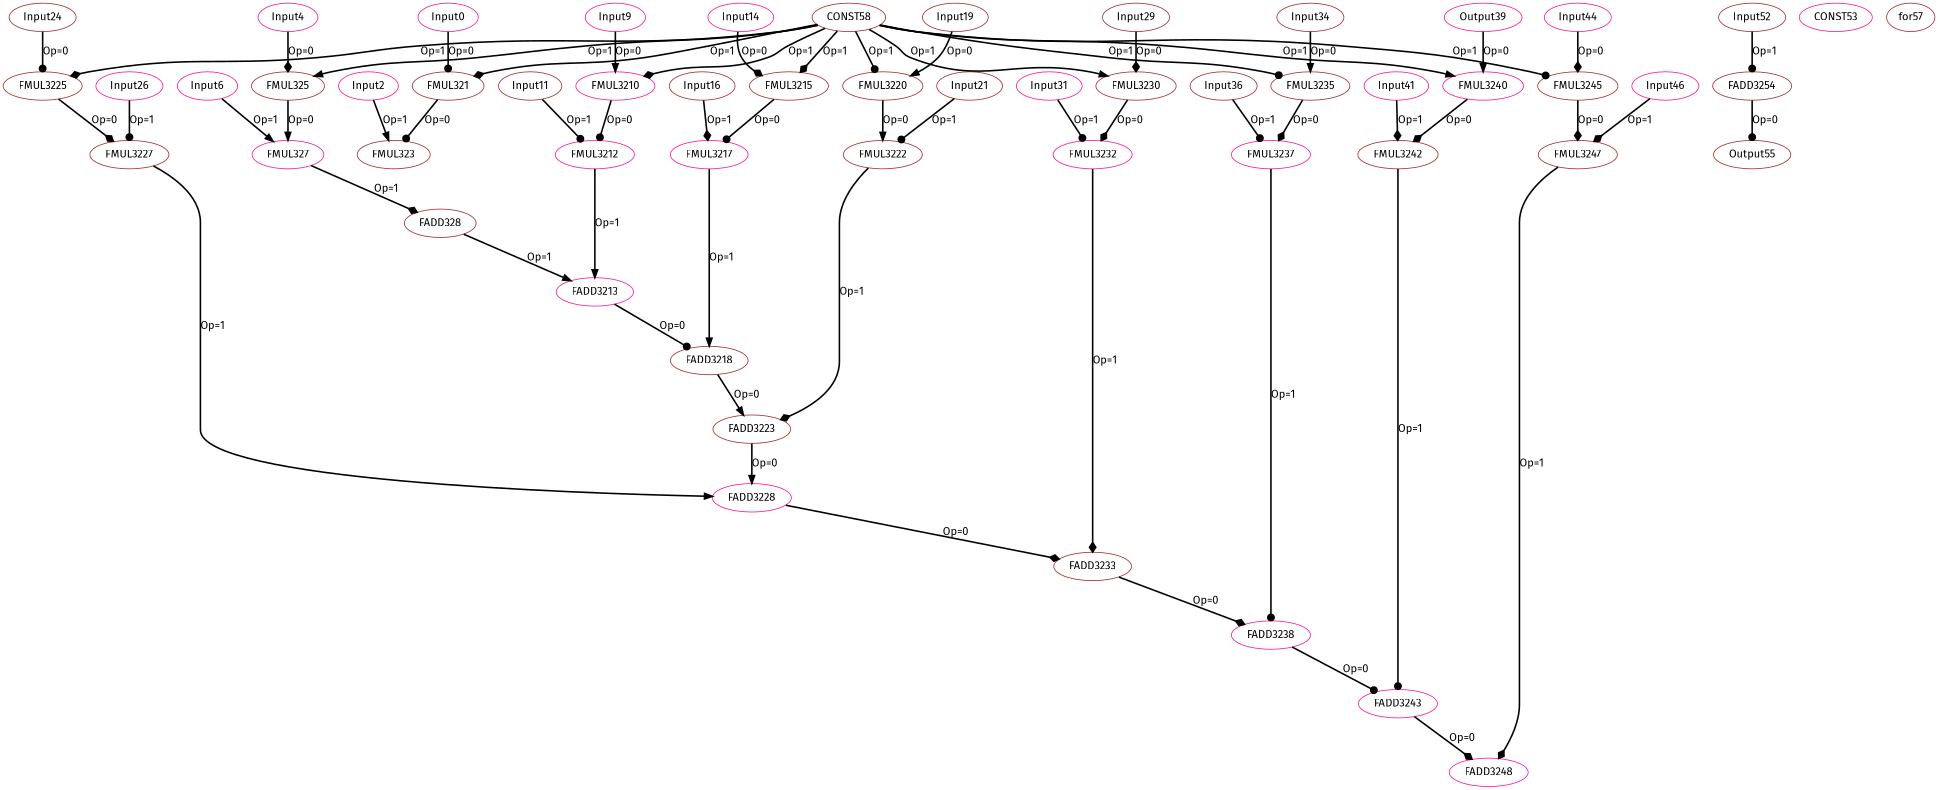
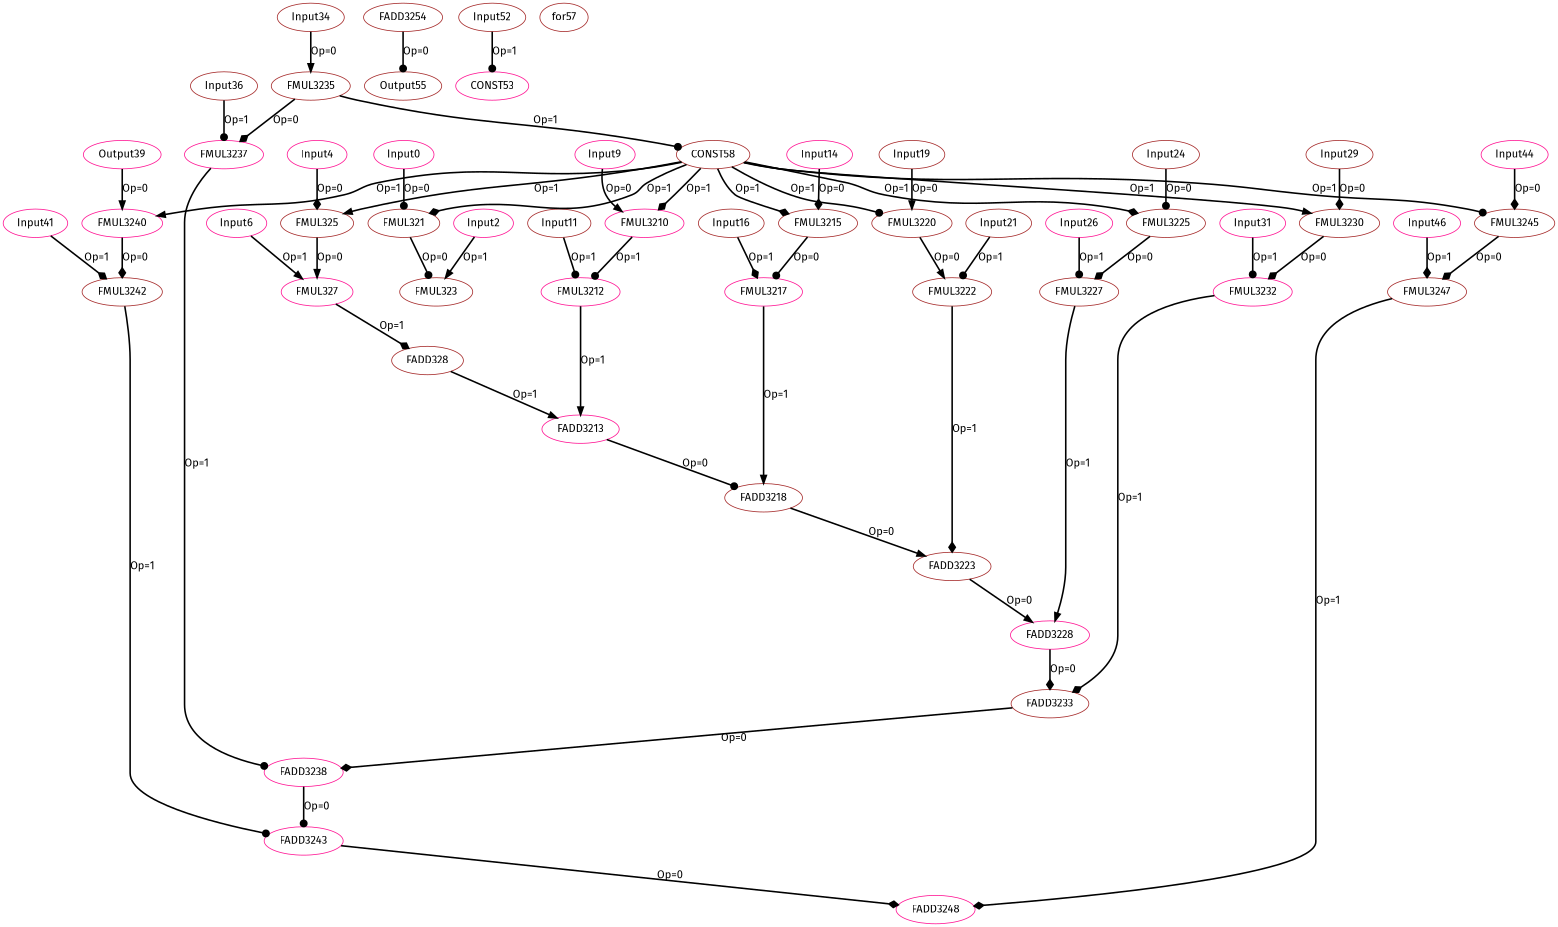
edge "Input52" -> "FADD3254": now "Input52" -> "CONST53"
edge "CONST58" -> "FMUL3235": reversed
edge "FMUL3210" -> "FMUL3212": label "Op=0" -> "Op=1"
